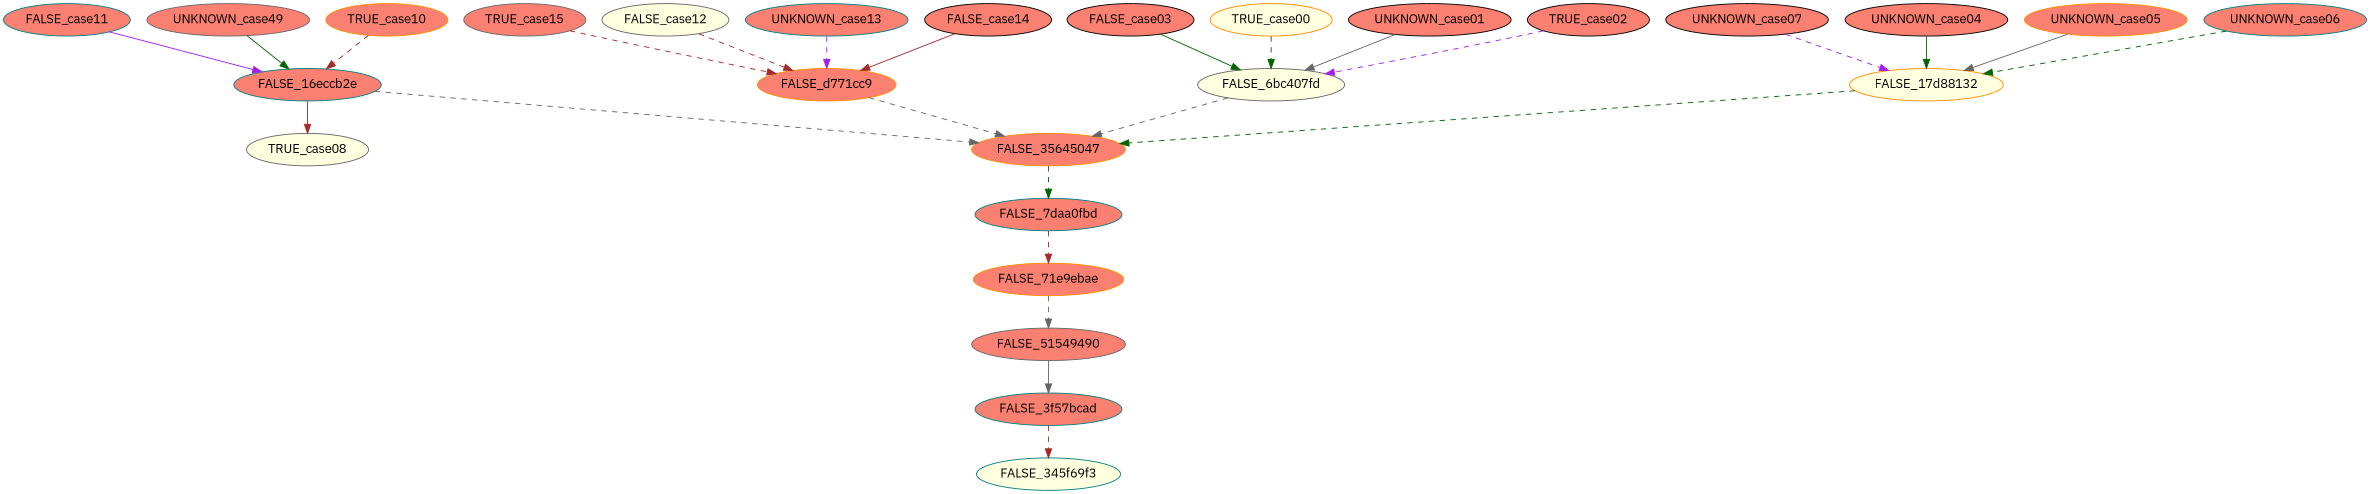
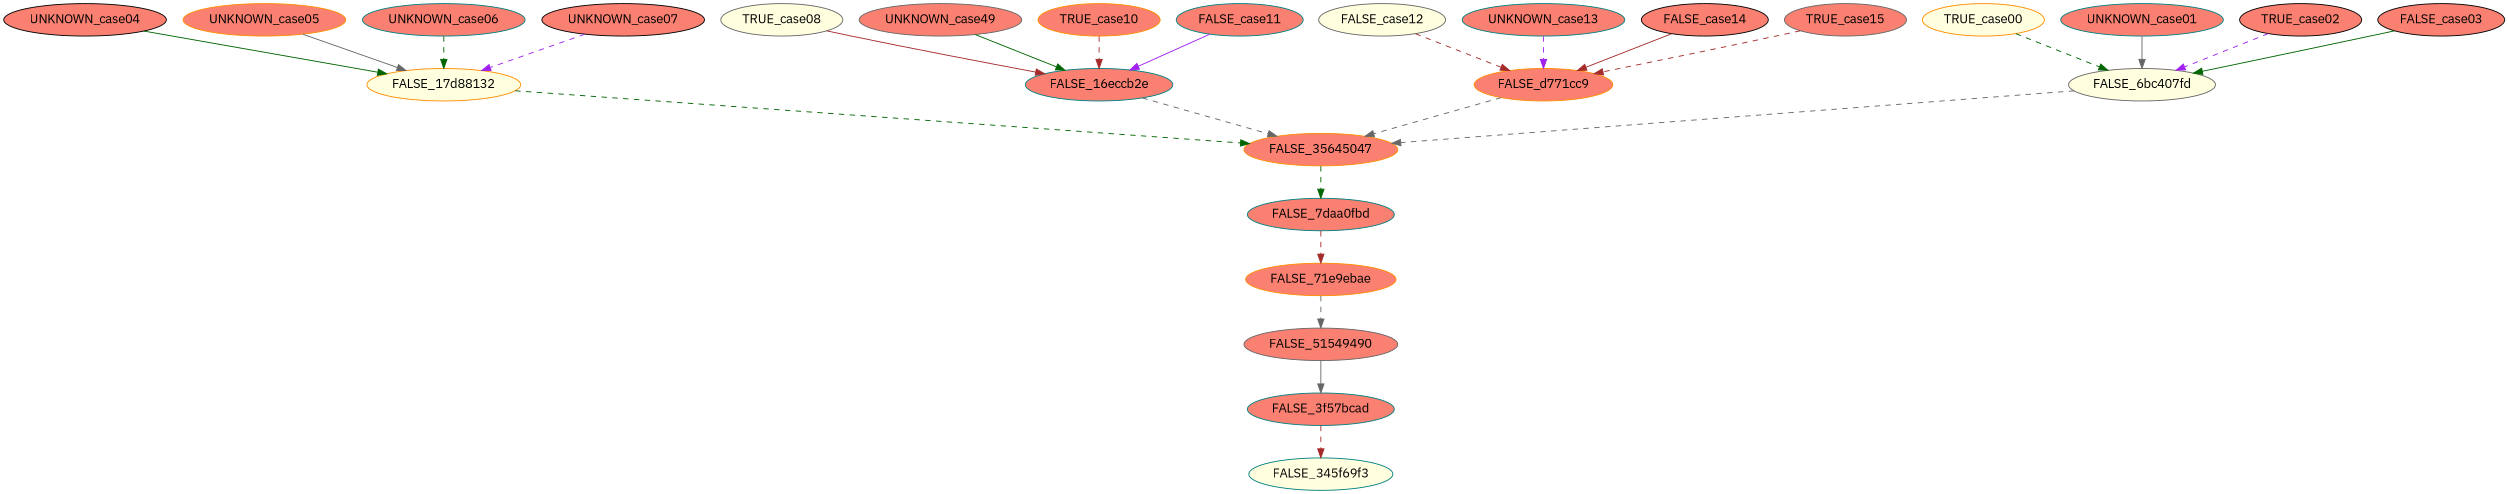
node "UNKNOWN_case01": color black -> teal
edge "FALSE_16eccb2e" -> "TRUE_case08": reversed
